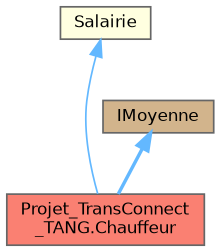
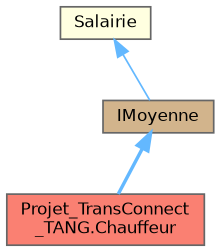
edge "Projet_TransConnect _TANG.Chauffeur" -> "Salairie": now "IMoyenne" -> "Salairie"
